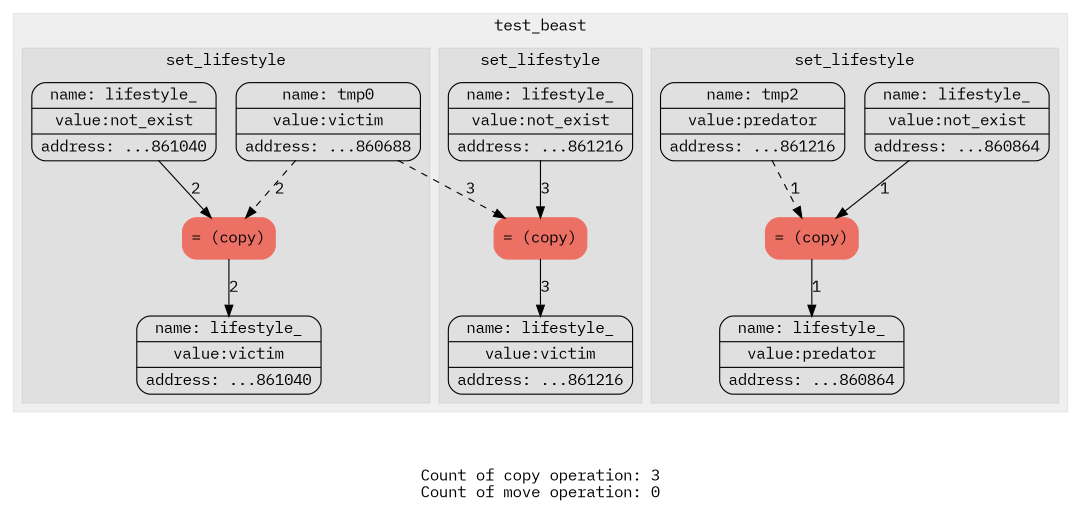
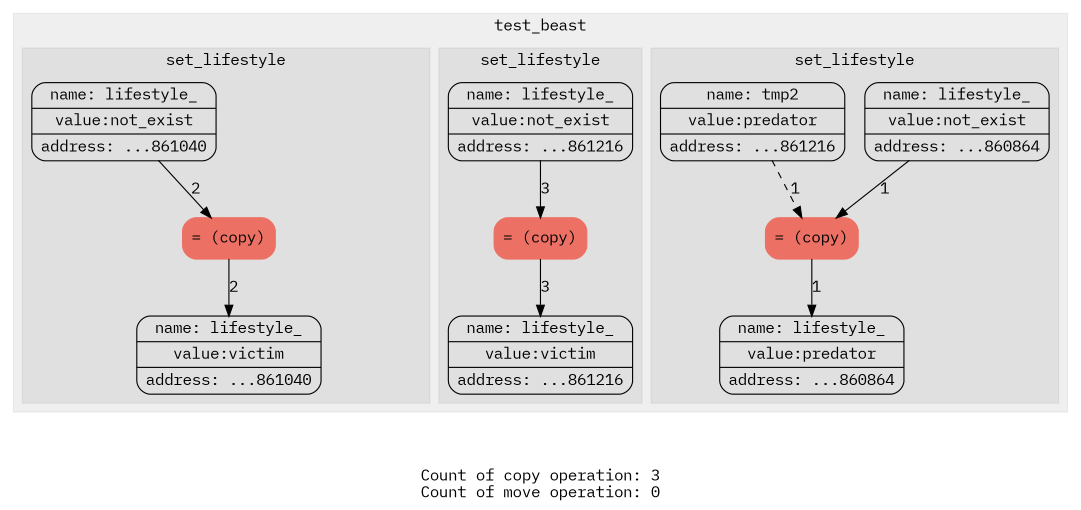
node "name: tmp0": removed
